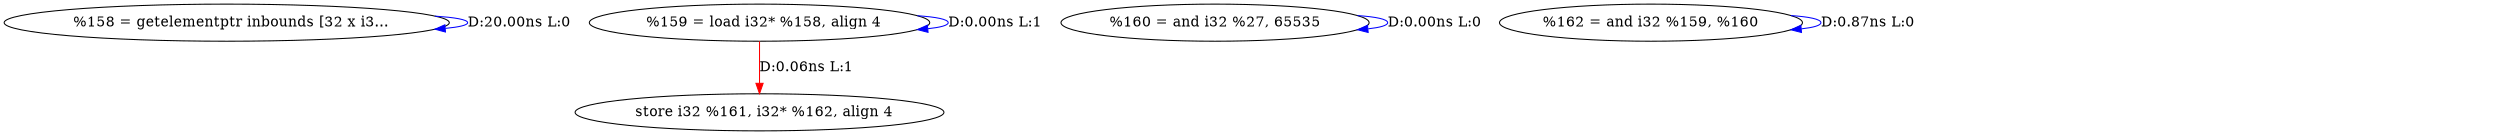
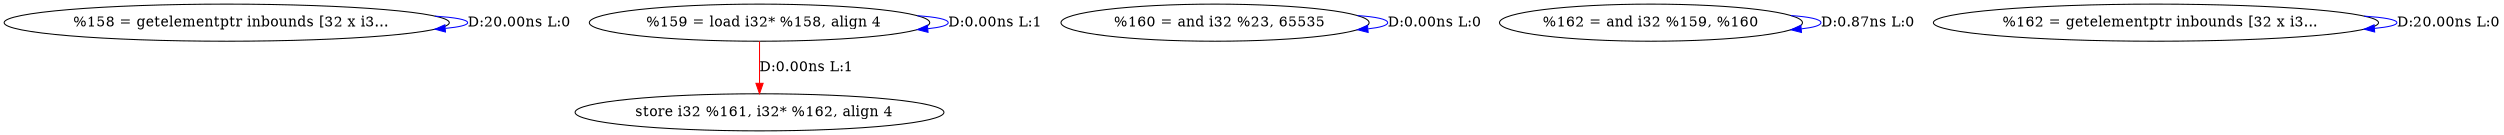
node "%160 = and i32 %27, 65535": label "%160 = and i32 %27, 65535" -> "%160 = and i32 %23, 65535"
node "%162 = getelementptr inbounds [32 x i3...": added
edge "%159 = load i32* %158, align 4" -> "store i32 %161, i32* %162, align 4": label "D:0.06ns L:1" -> "D:0.00ns L:1"
